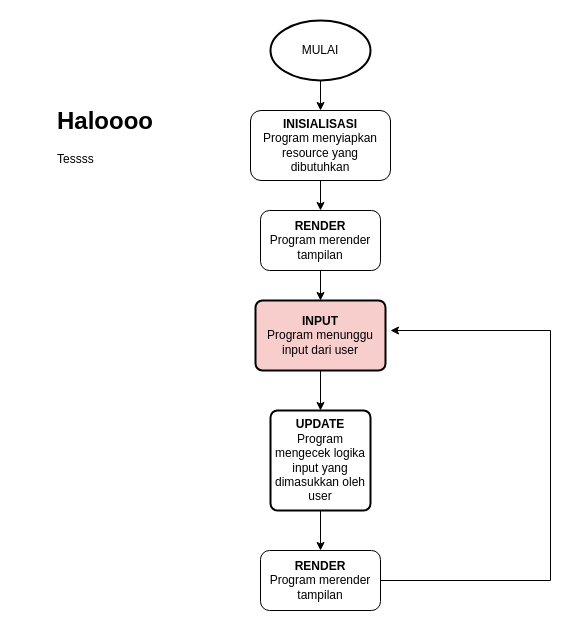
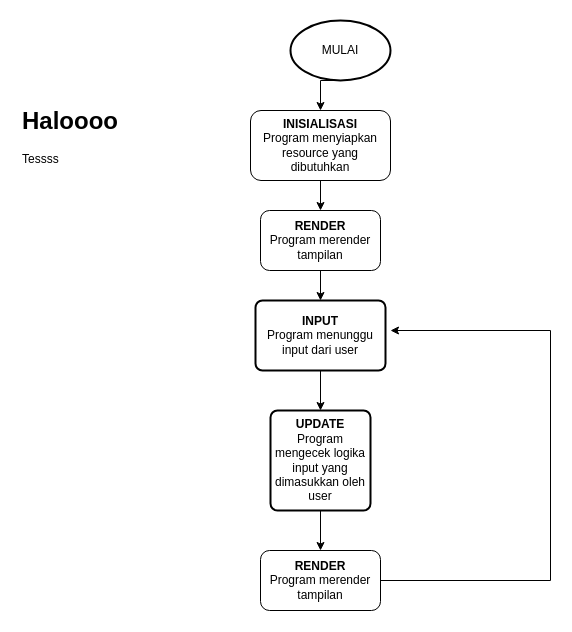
node "MULAI": moved (321, 51) -> (341, 51)
node "HalooooTessss": moved (146, 161) -> (111, 161)
node "INPUT Program menunggu input dari user": fillcolor #f8cecc -> #ffffff
